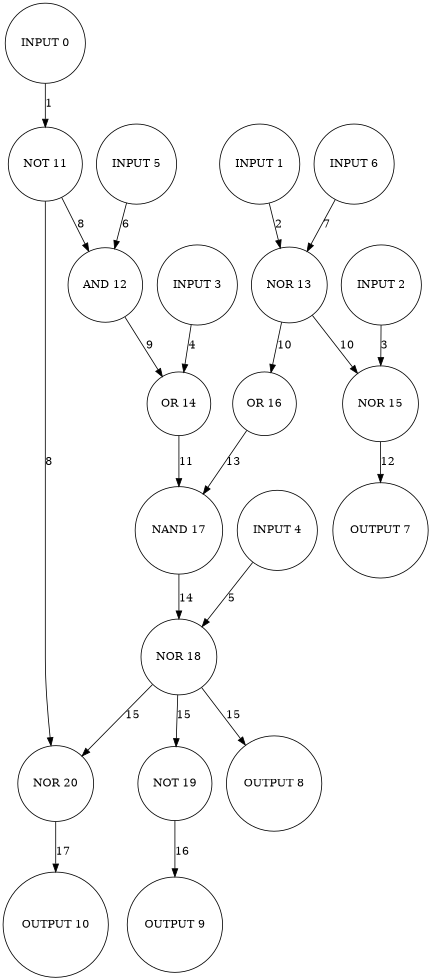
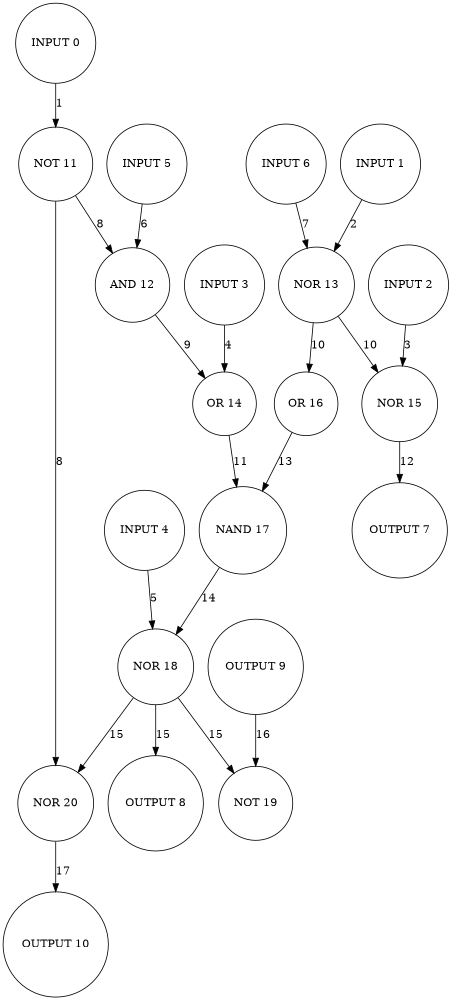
edge "NOT 19" -> "OUTPUT 9": reversed
